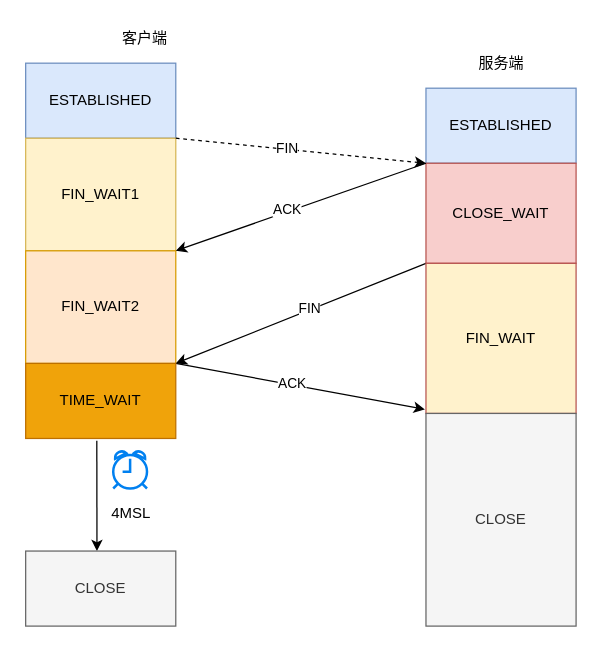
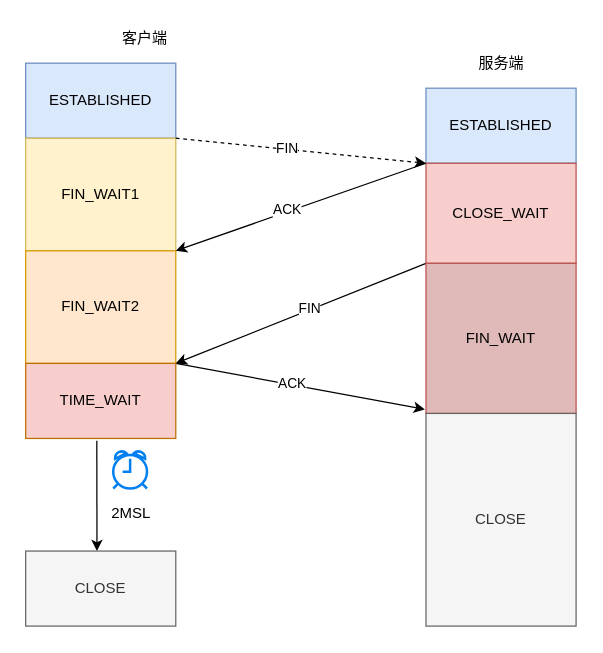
node "FIN_WAIT": fillcolor #fff2cc -> #e0bab9
node "TIME_WAIT": fillcolor #f0a30a -> #f8cecc
node "4MSL": label "4MSL" -> "2MSL"
